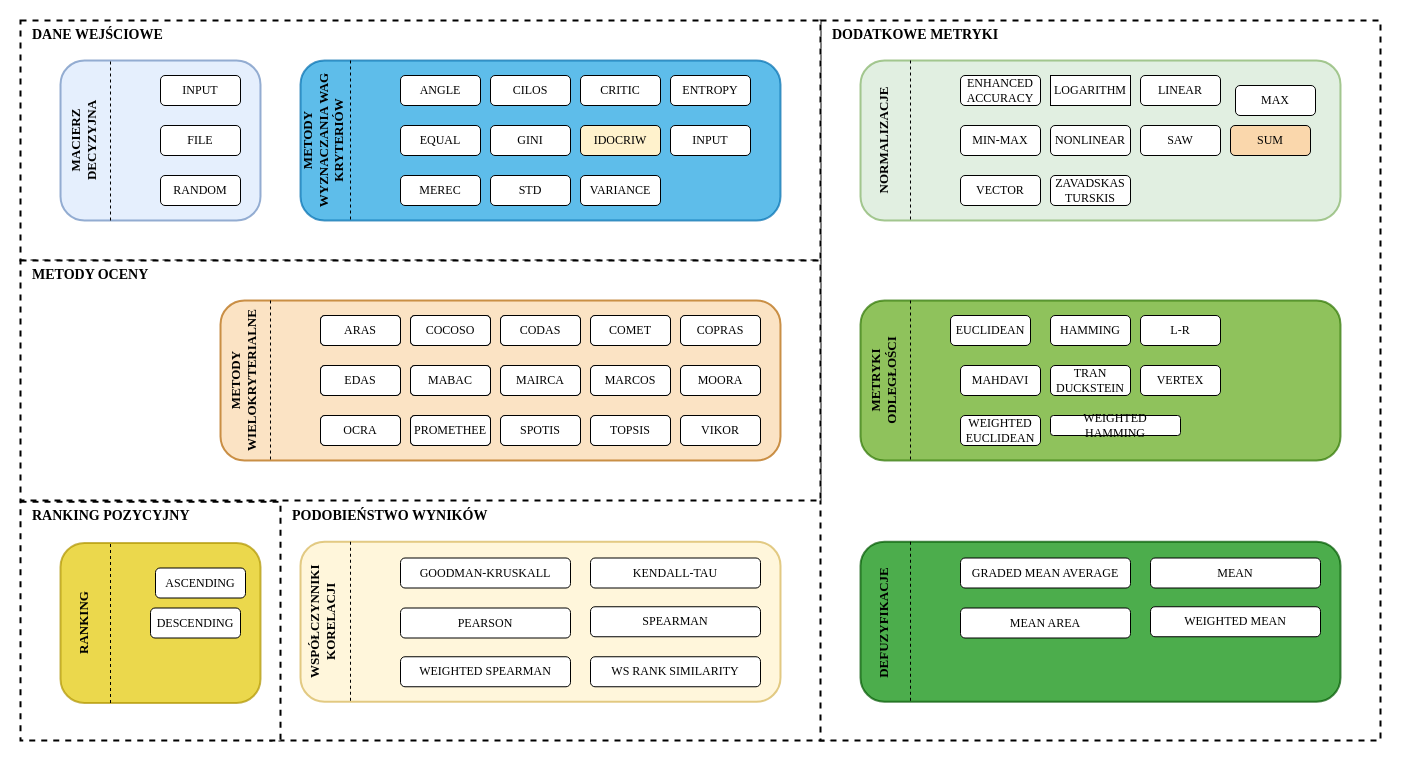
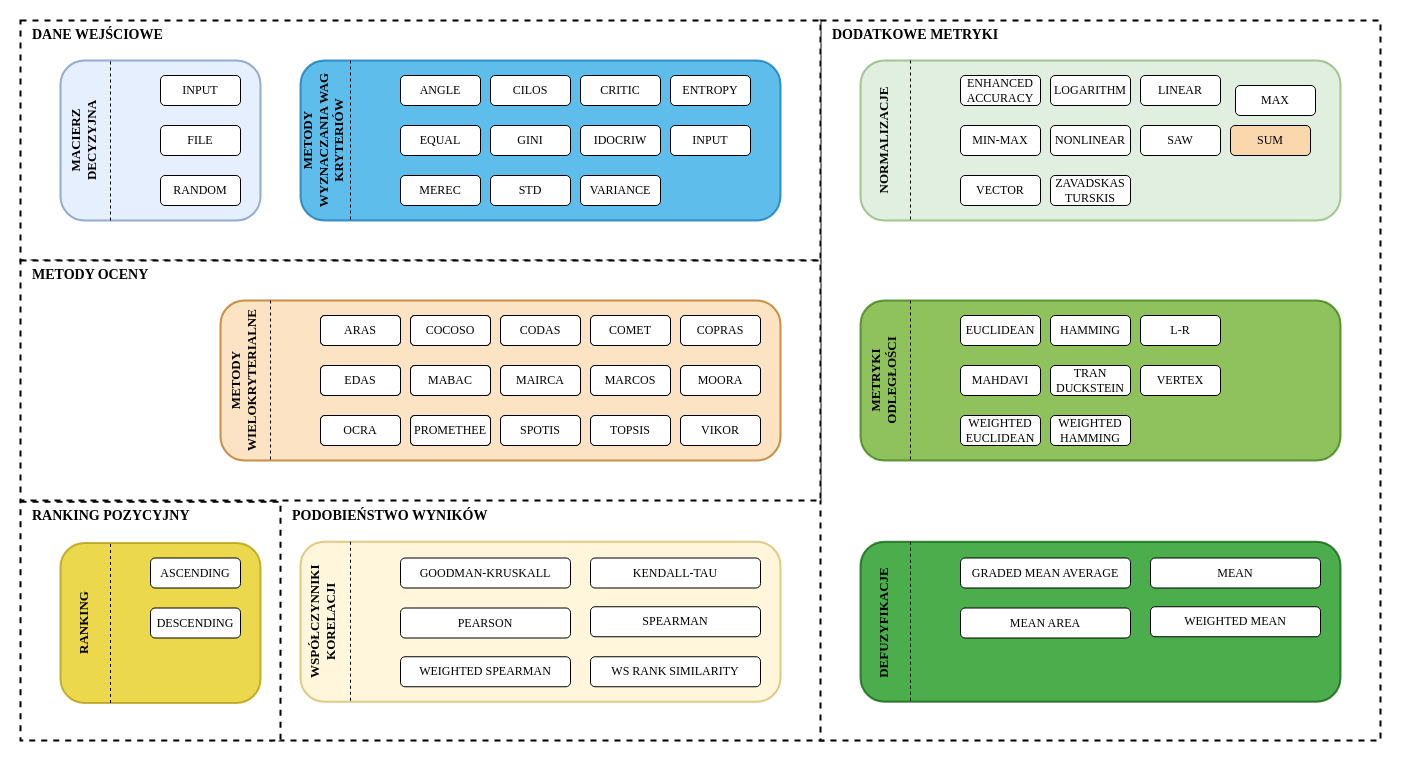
node "LOGARITHM": shape rectangle -> rounded rectangle
node "IDOCRIW": fillcolor #fff2cc -> #ffffff
node "EUCLIDEAN": moved (991, 331) -> (1001, 331)
node "WEIGHTEDHAMMING": size 130x20 -> 80x30
node "ASCENDING": moved (201, 583) -> (196, 573)
